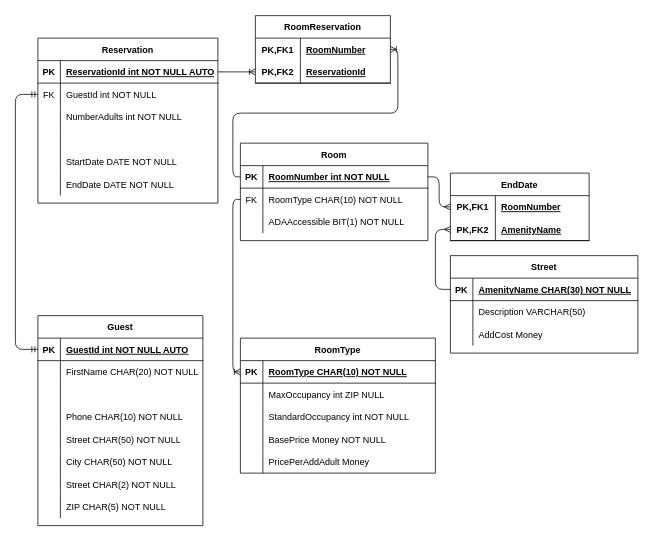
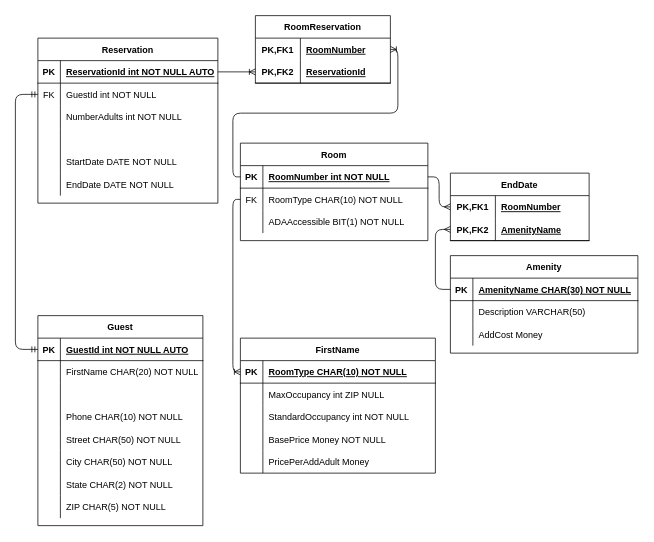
node "Street": label "Street" -> "Amenity"
node "RoomType": label "RoomType" -> "FirstName"
node "Street CHAR(2) NOT NULL": label "Street CHAR(2) NOT NULL" -> "State CHAR(2) NOT NULL"
